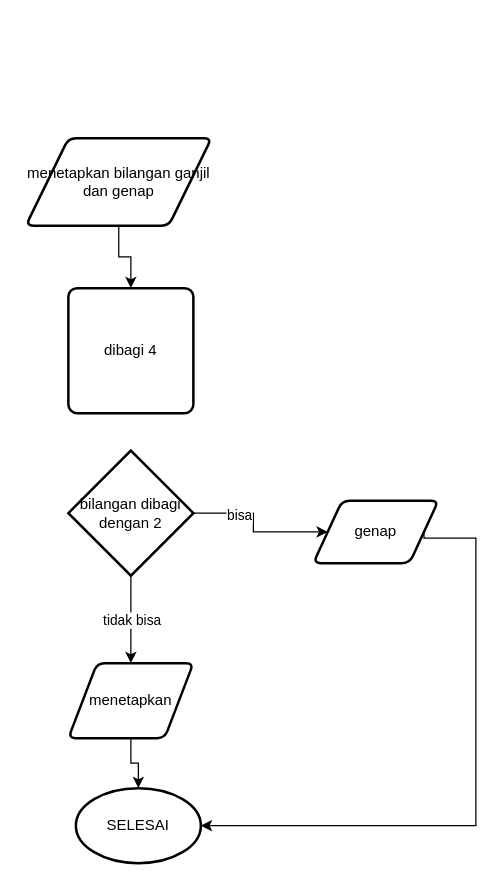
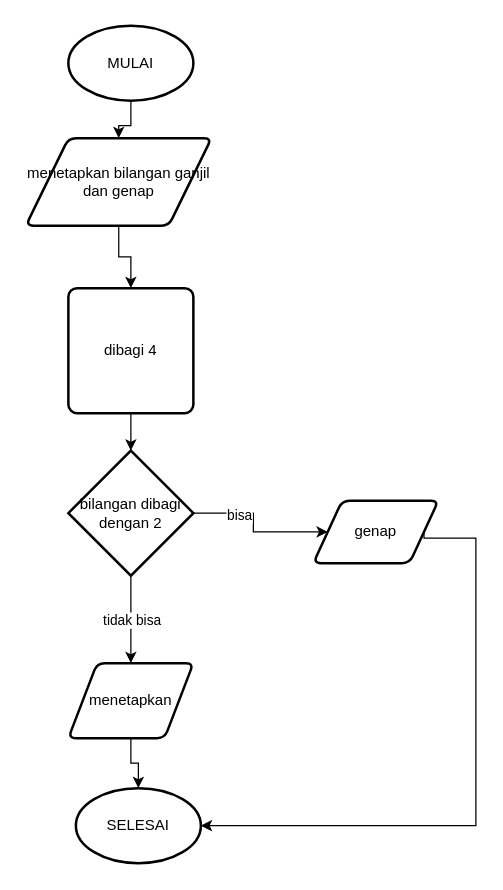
node "MULAI": added
edge "MULAI" -> "menetapkan bilangan ganjil dan genap": added
edge "dibagi 4" -> "bilangan dibagi dengan 2": added
